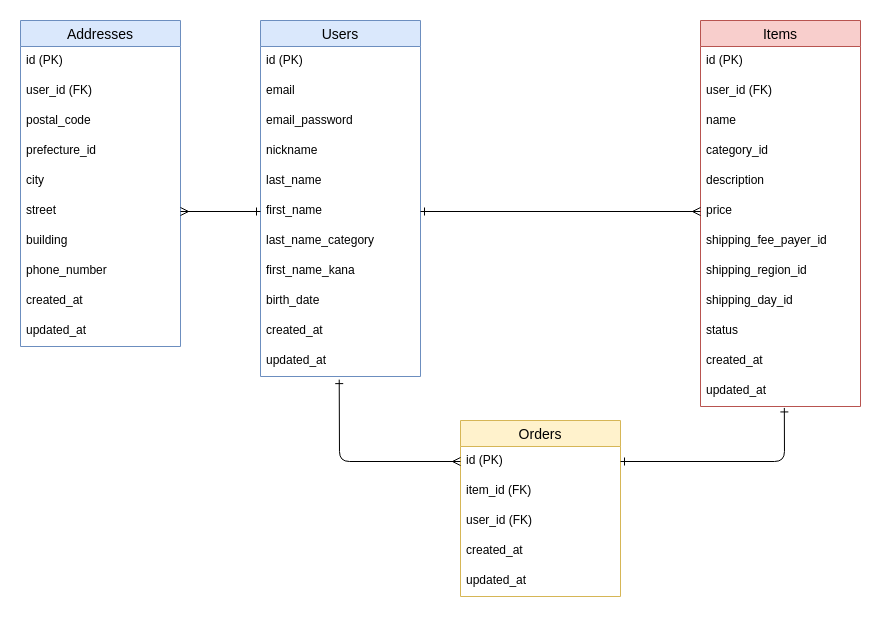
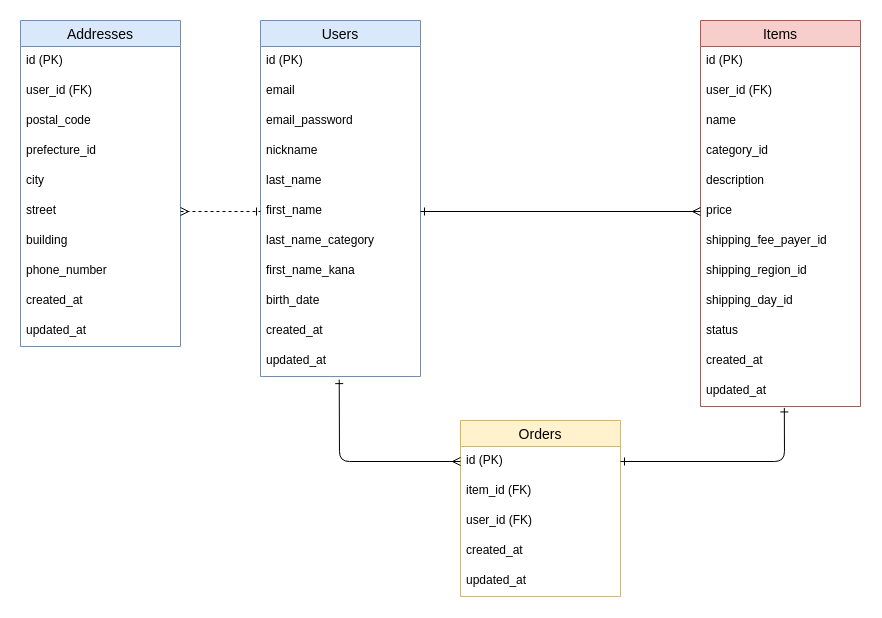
edge "street" -- "first_name": style solid -> dashed
